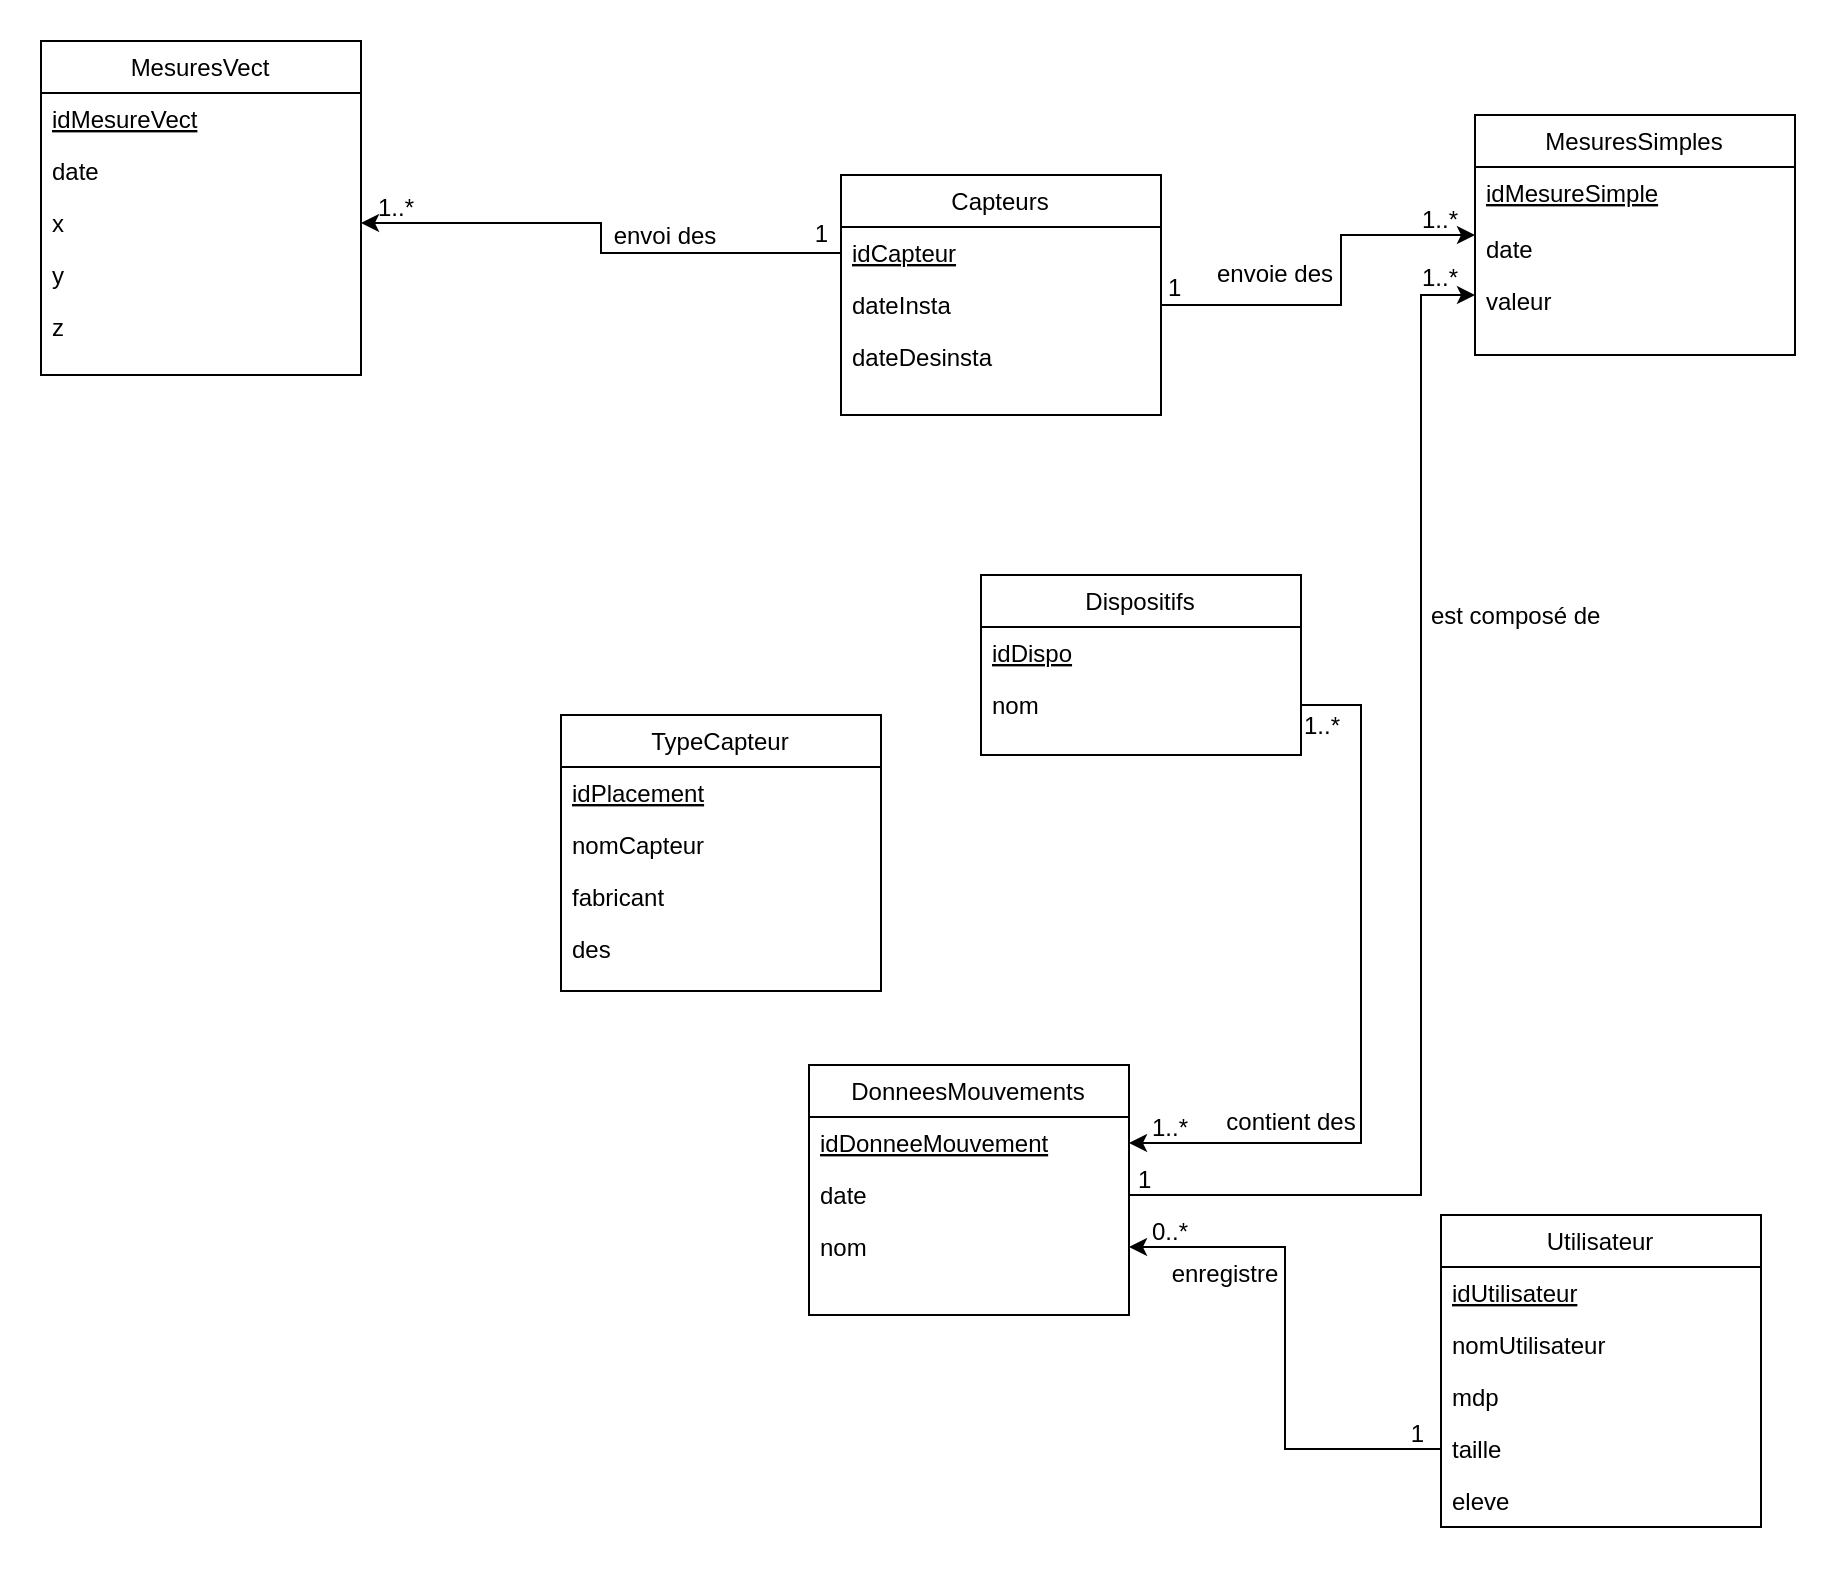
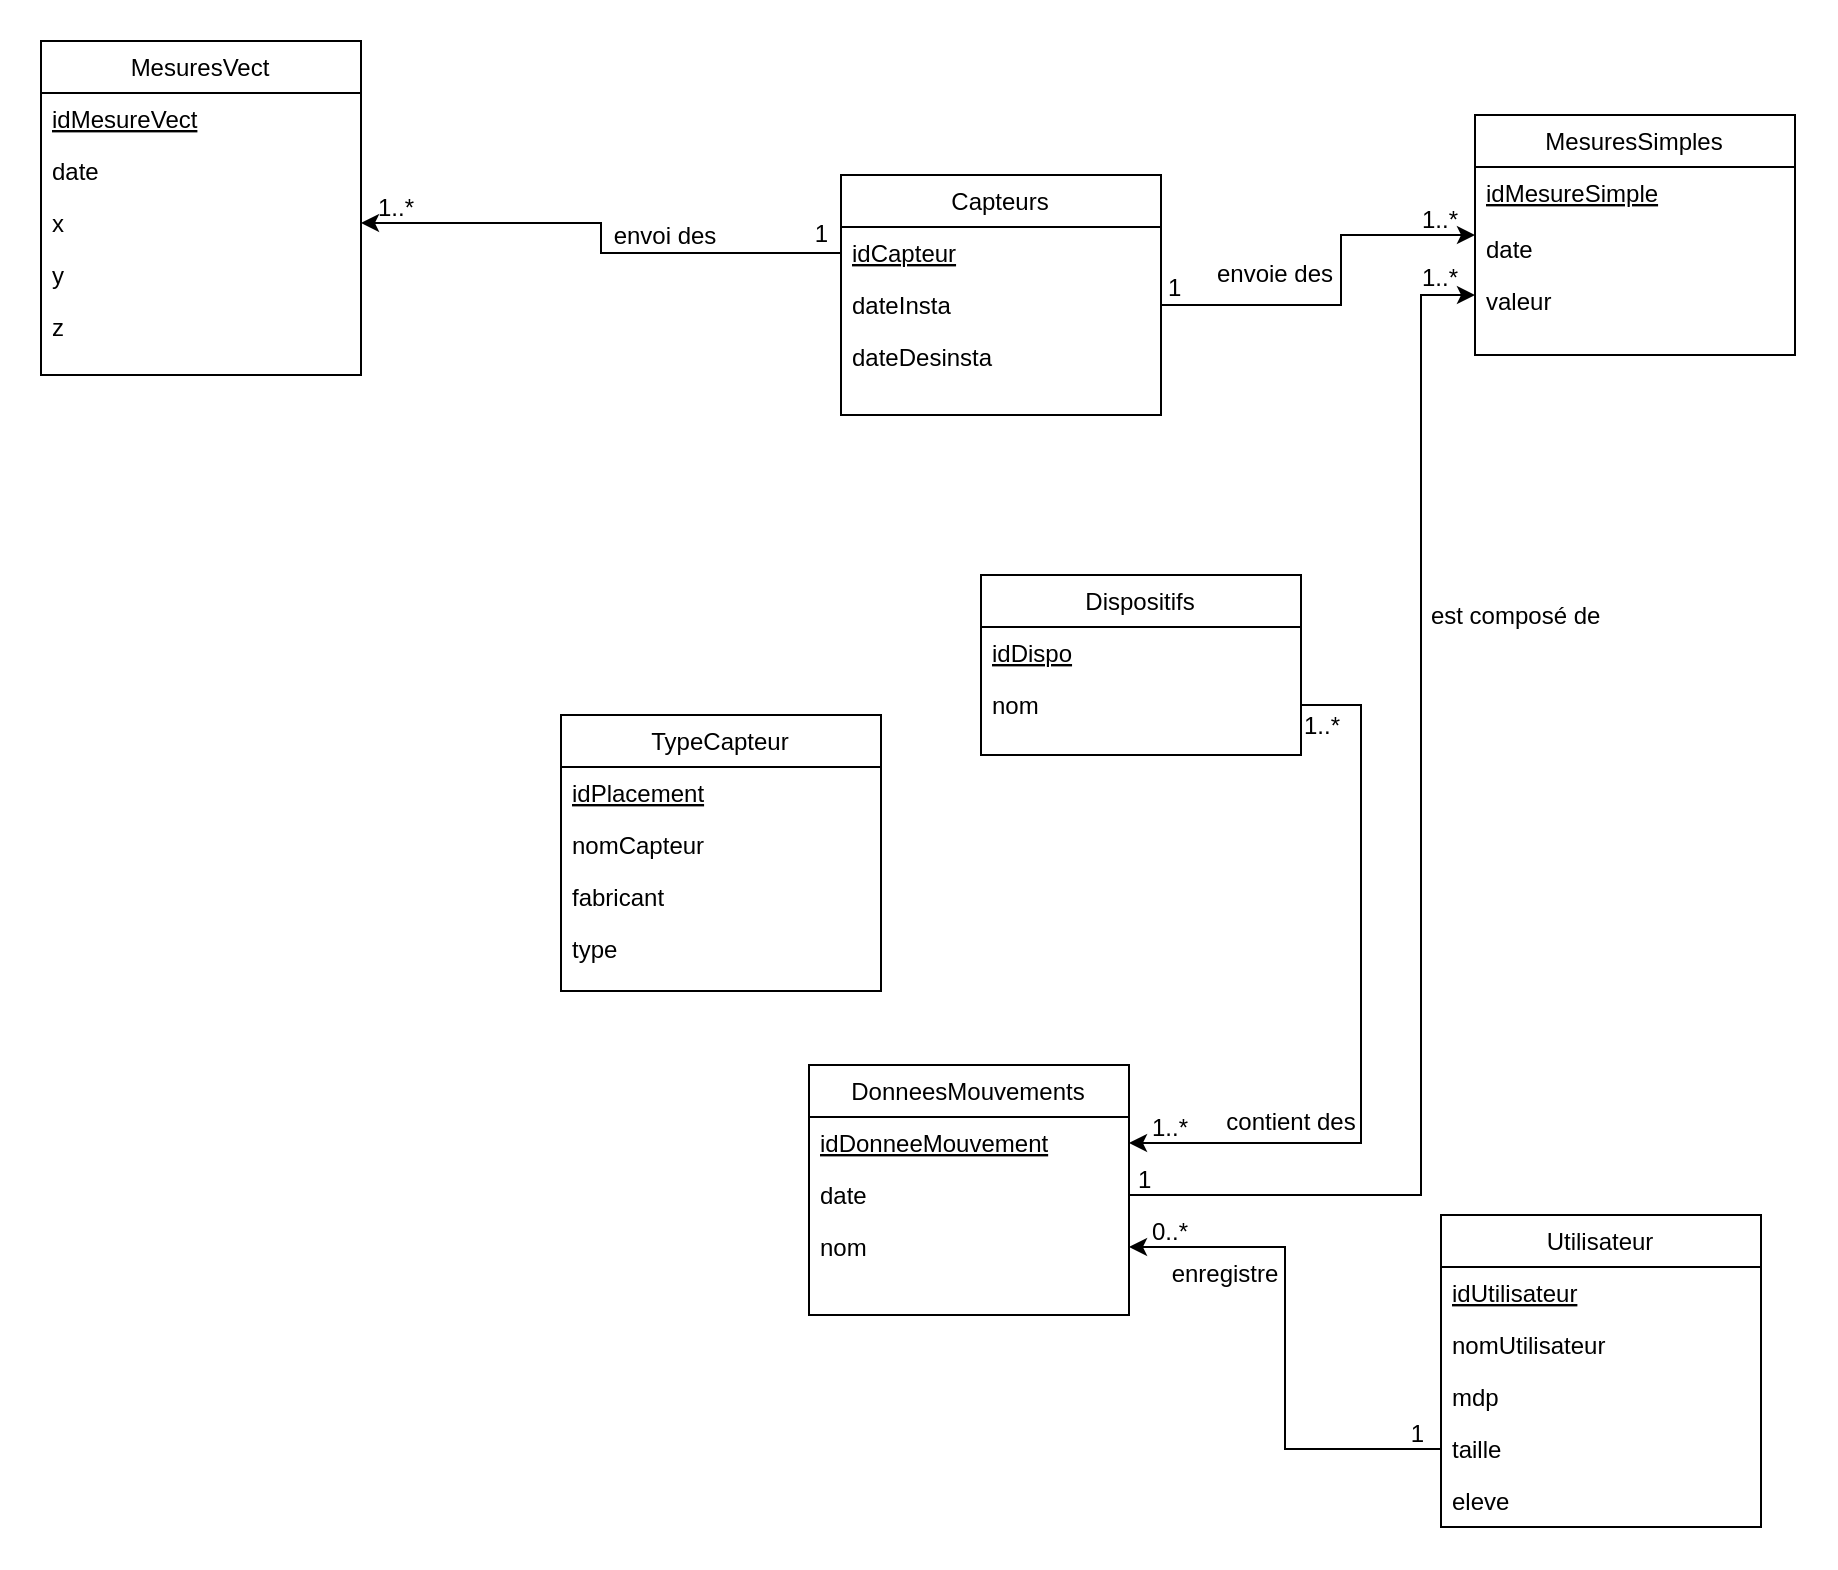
node "des": label "des" -> "type"
